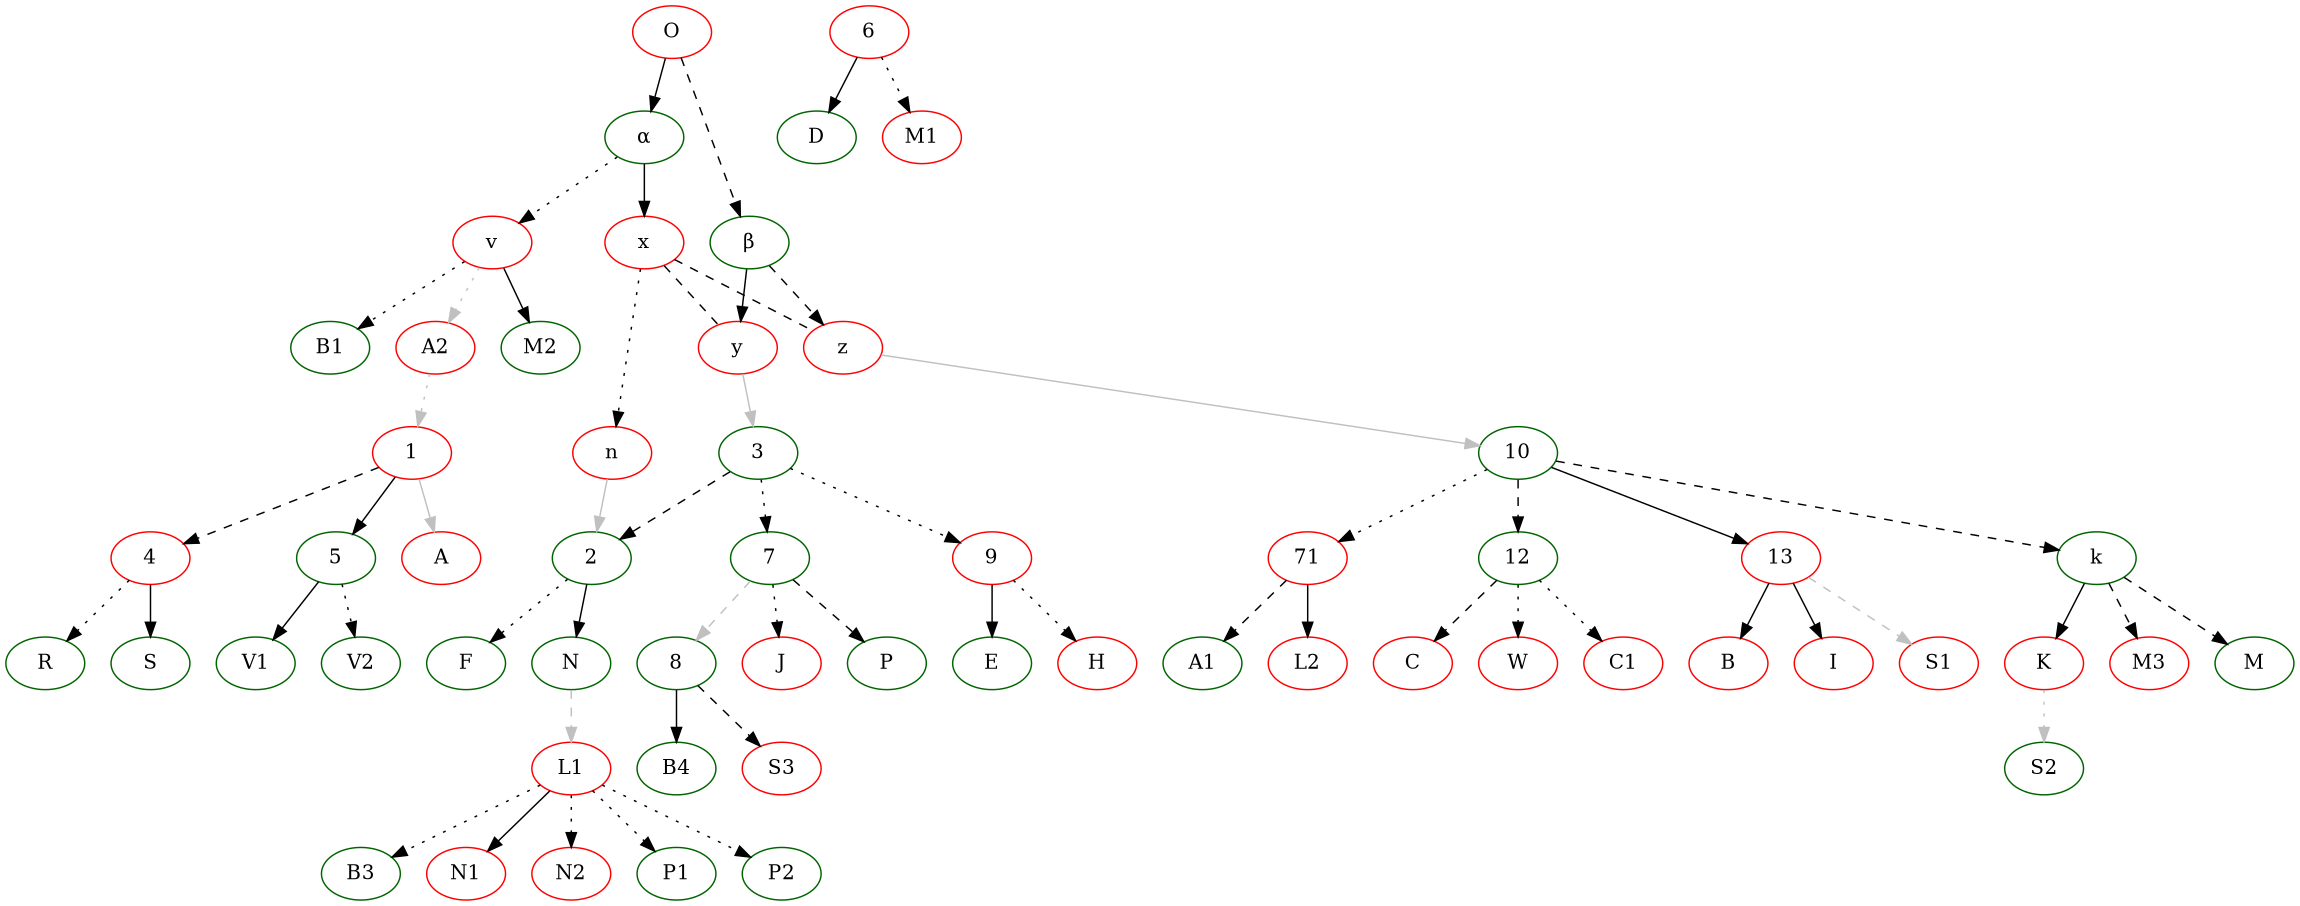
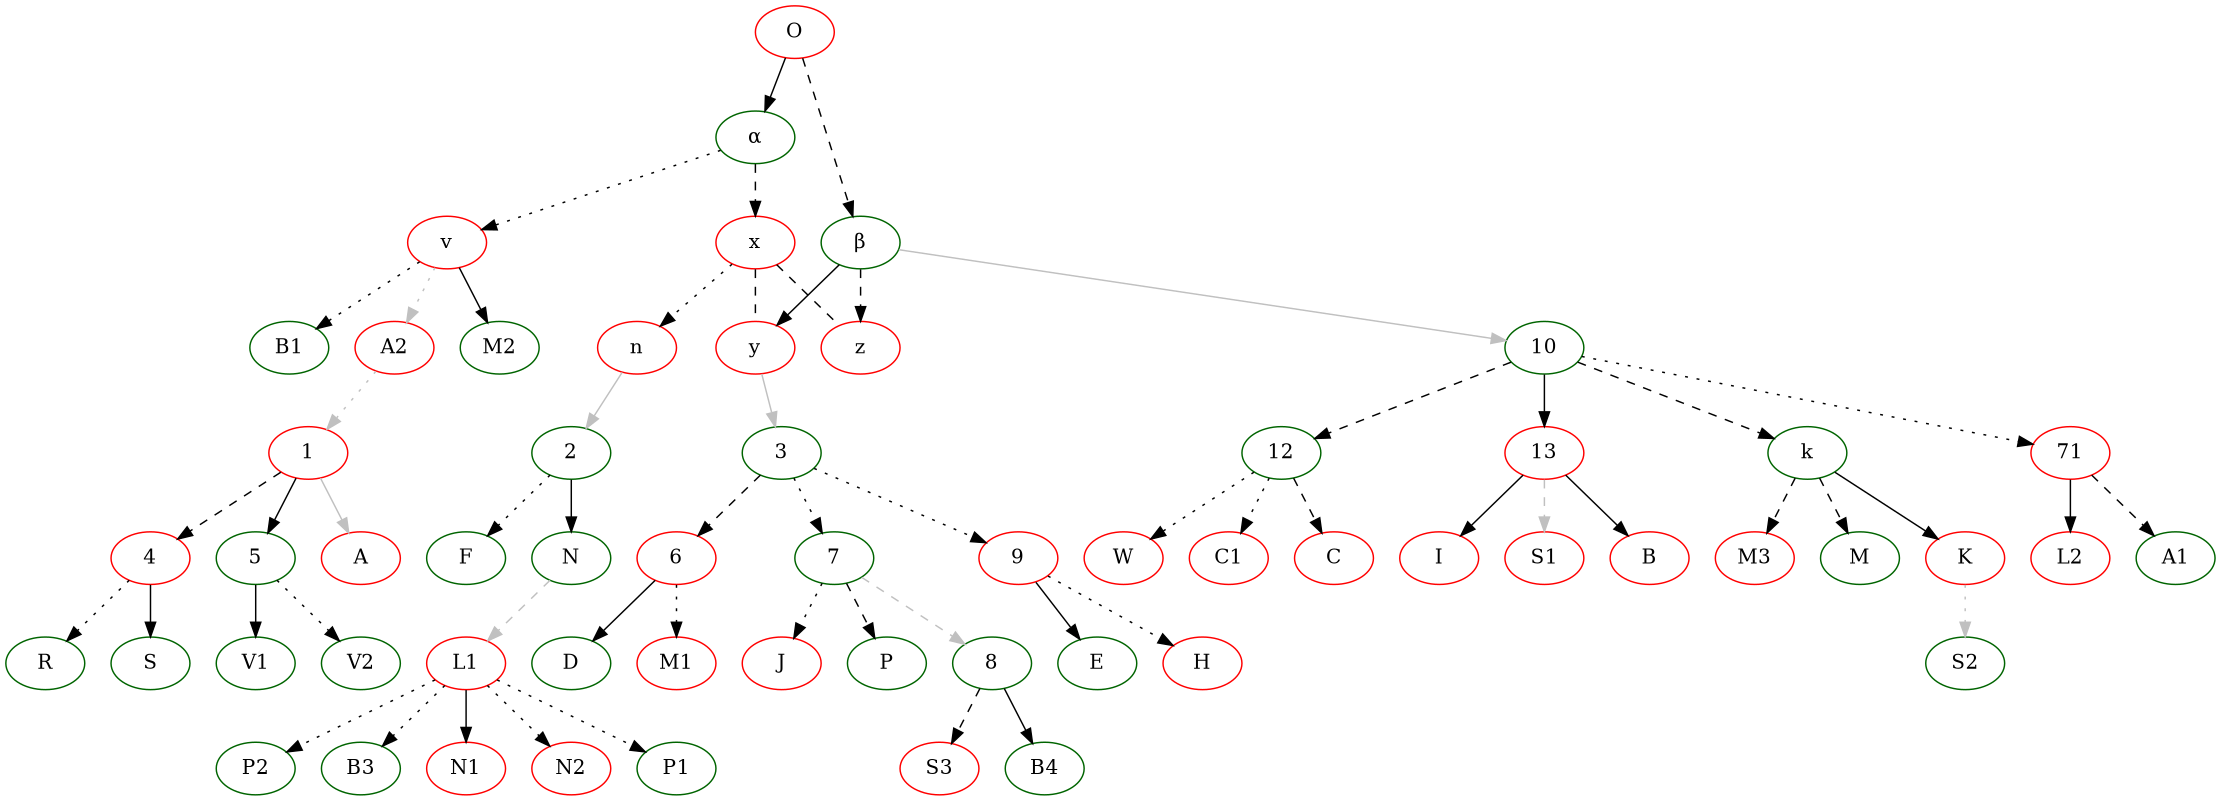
edge "α" -> "x": style solid -> dashed
edge "z" -> "10": now "β" -> "10"
edge "3" -> "2": now "3" -> "6"
